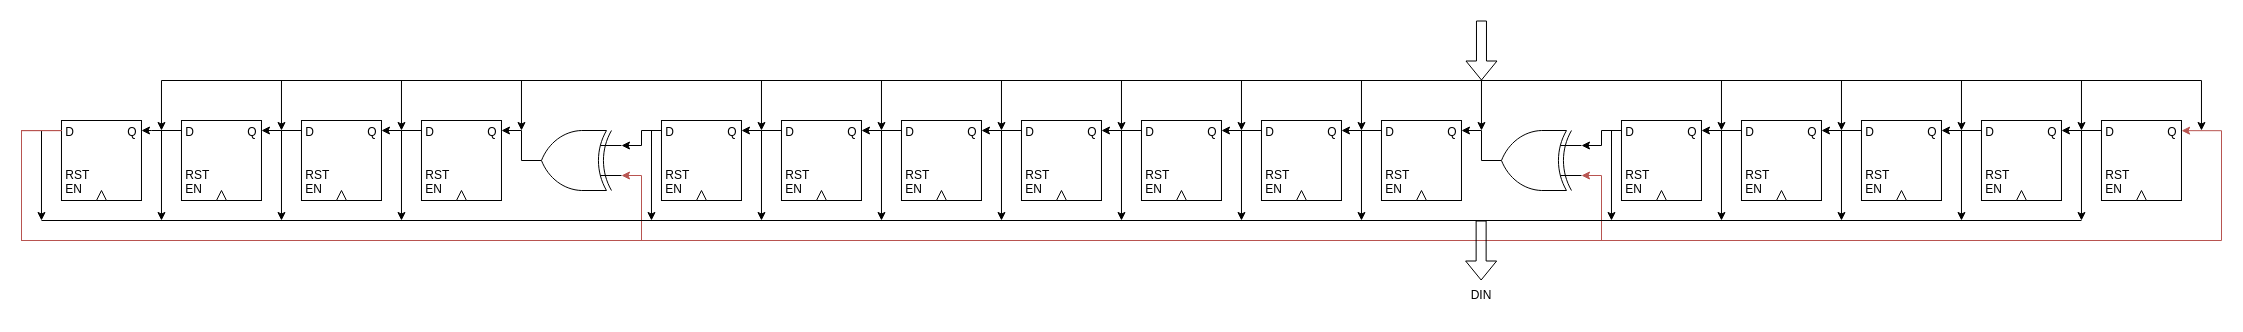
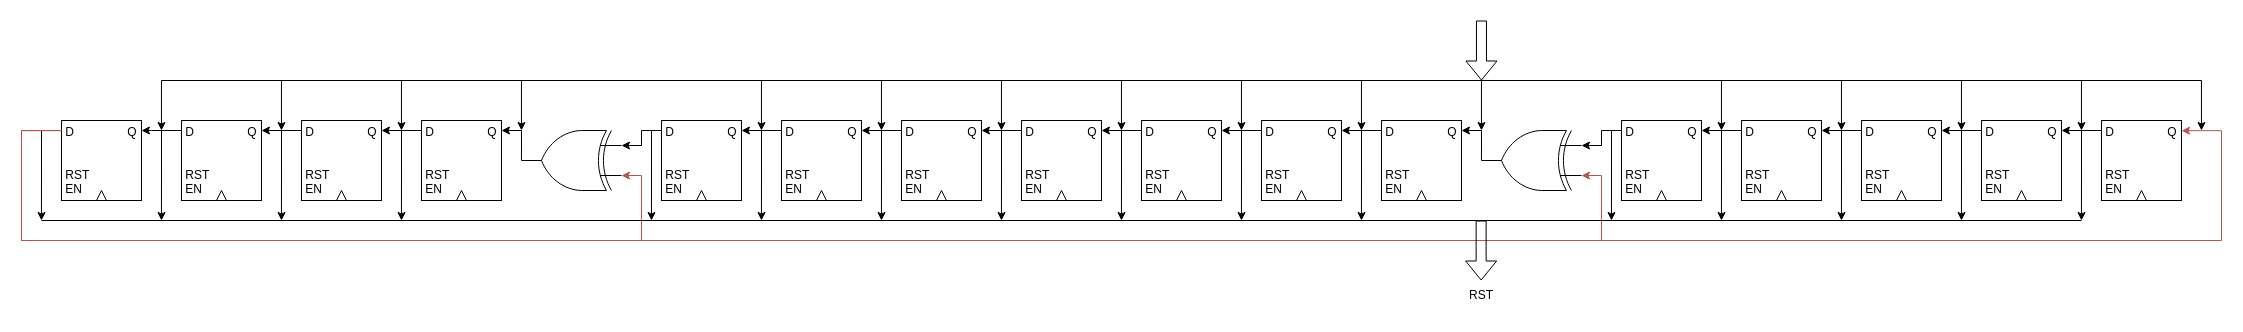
node "DIN": label "DIN" -> "RST"
